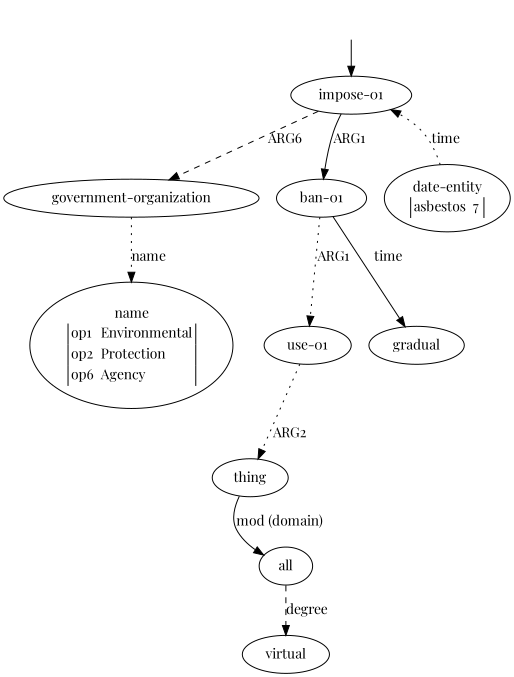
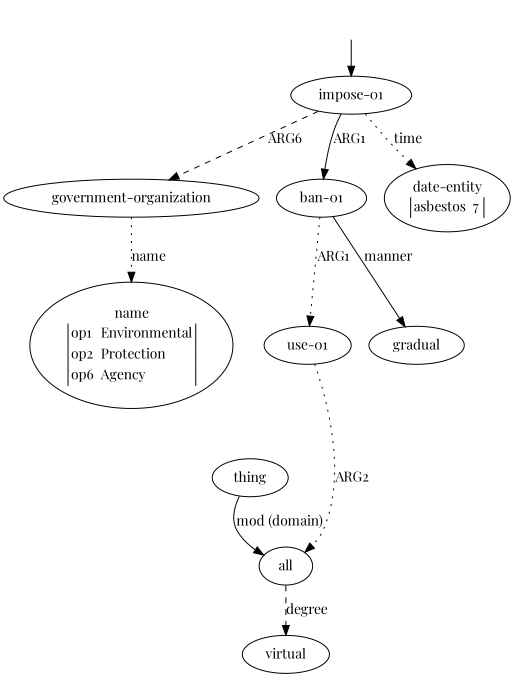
edge "date-entity" -> "impose-01": reversed
edge "ban-01" -> "gradual": label "time" -> "manner"
edge "use-01" -> "thing": now "use-01" -> "all"
